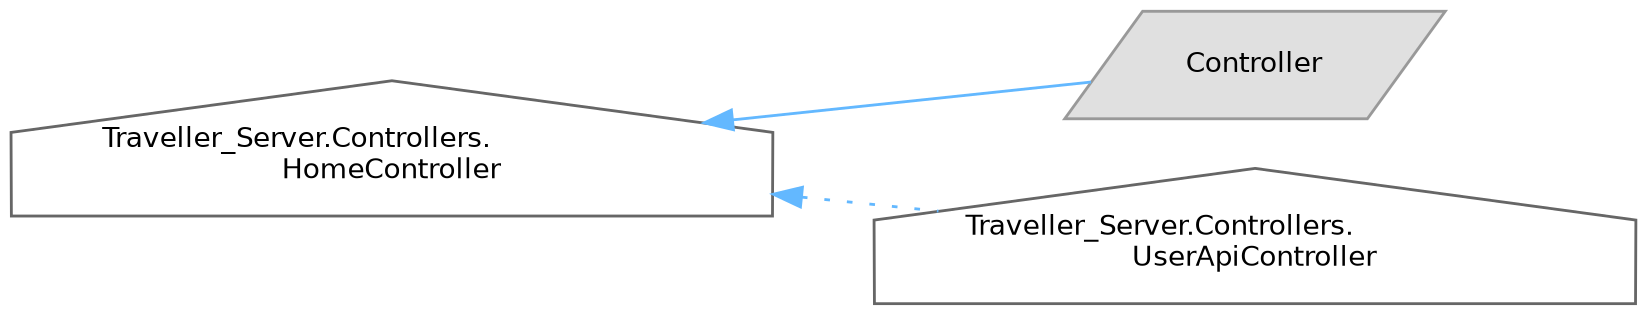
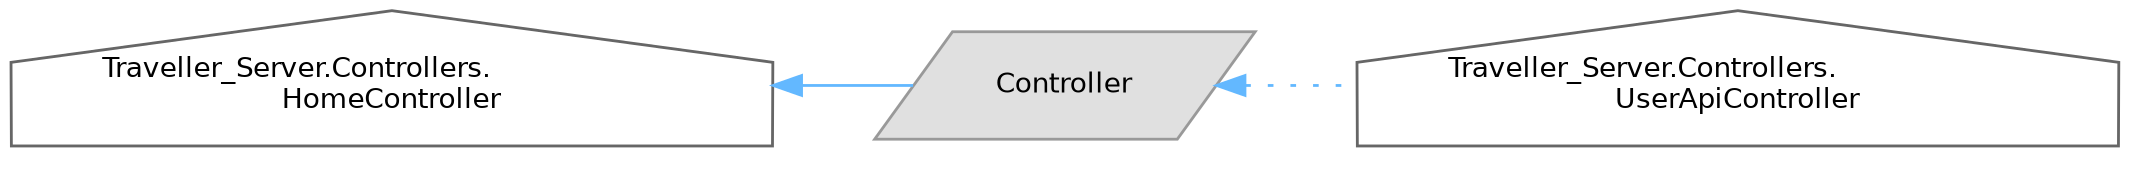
edge "Traveller_Server.Controllers. UserApiController" -> "Traveller_Server.Controllers. HomeController": now "Traveller_Server.Controllers. UserApiController" -> "Controller"
